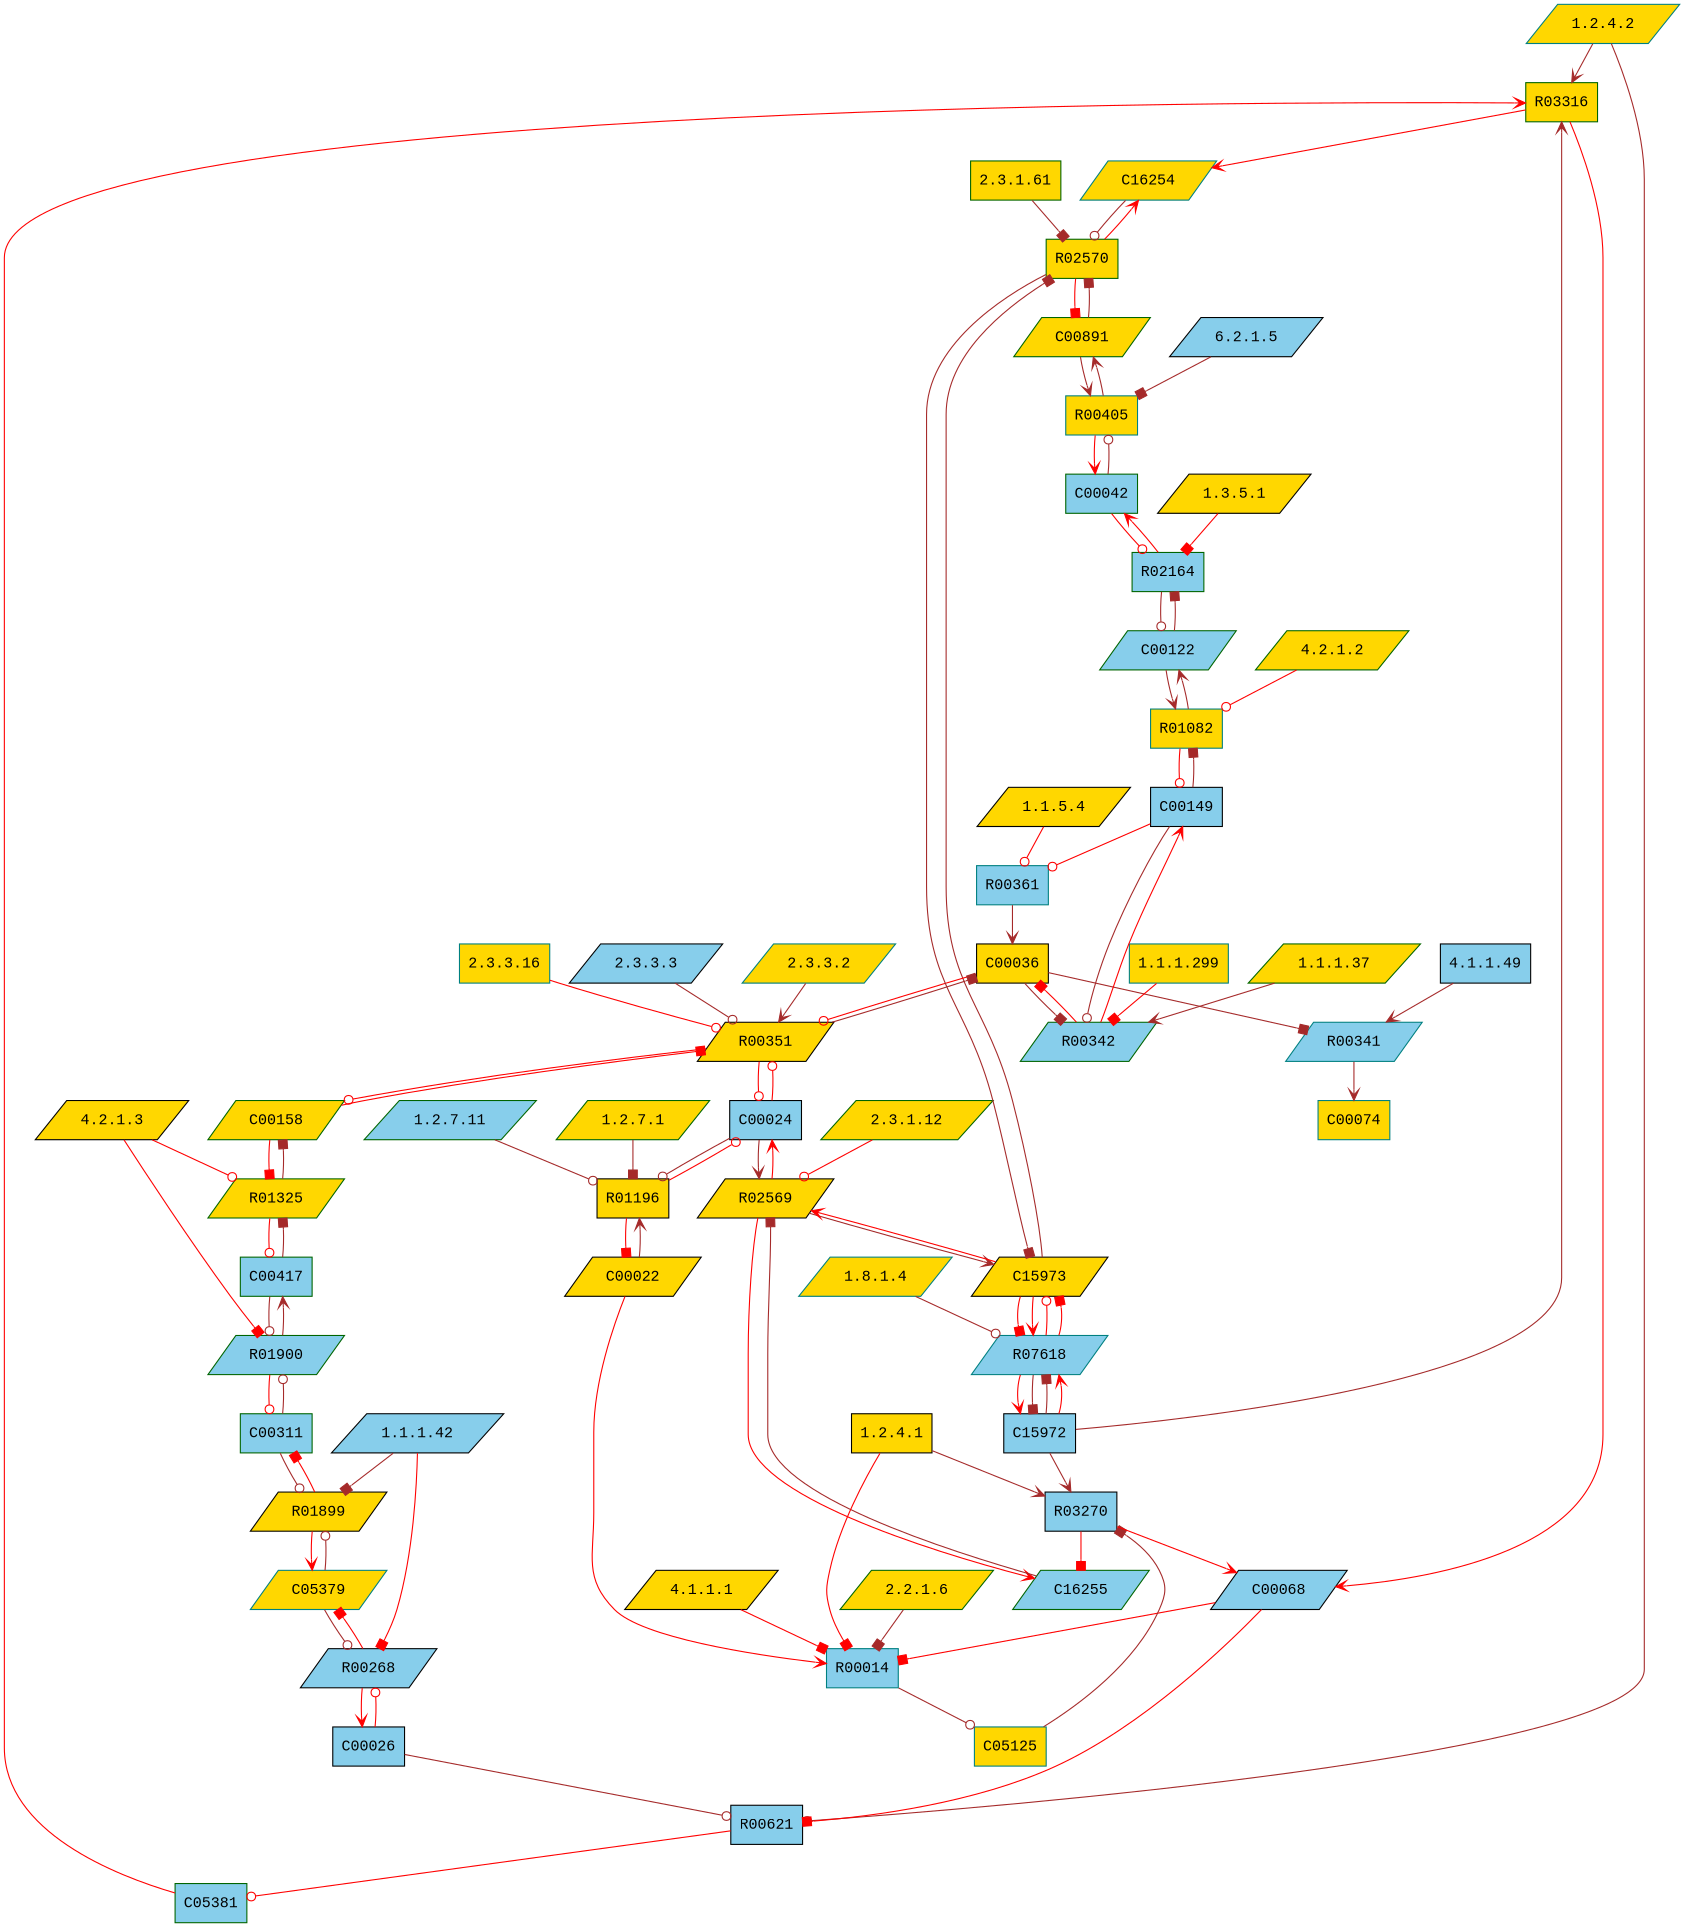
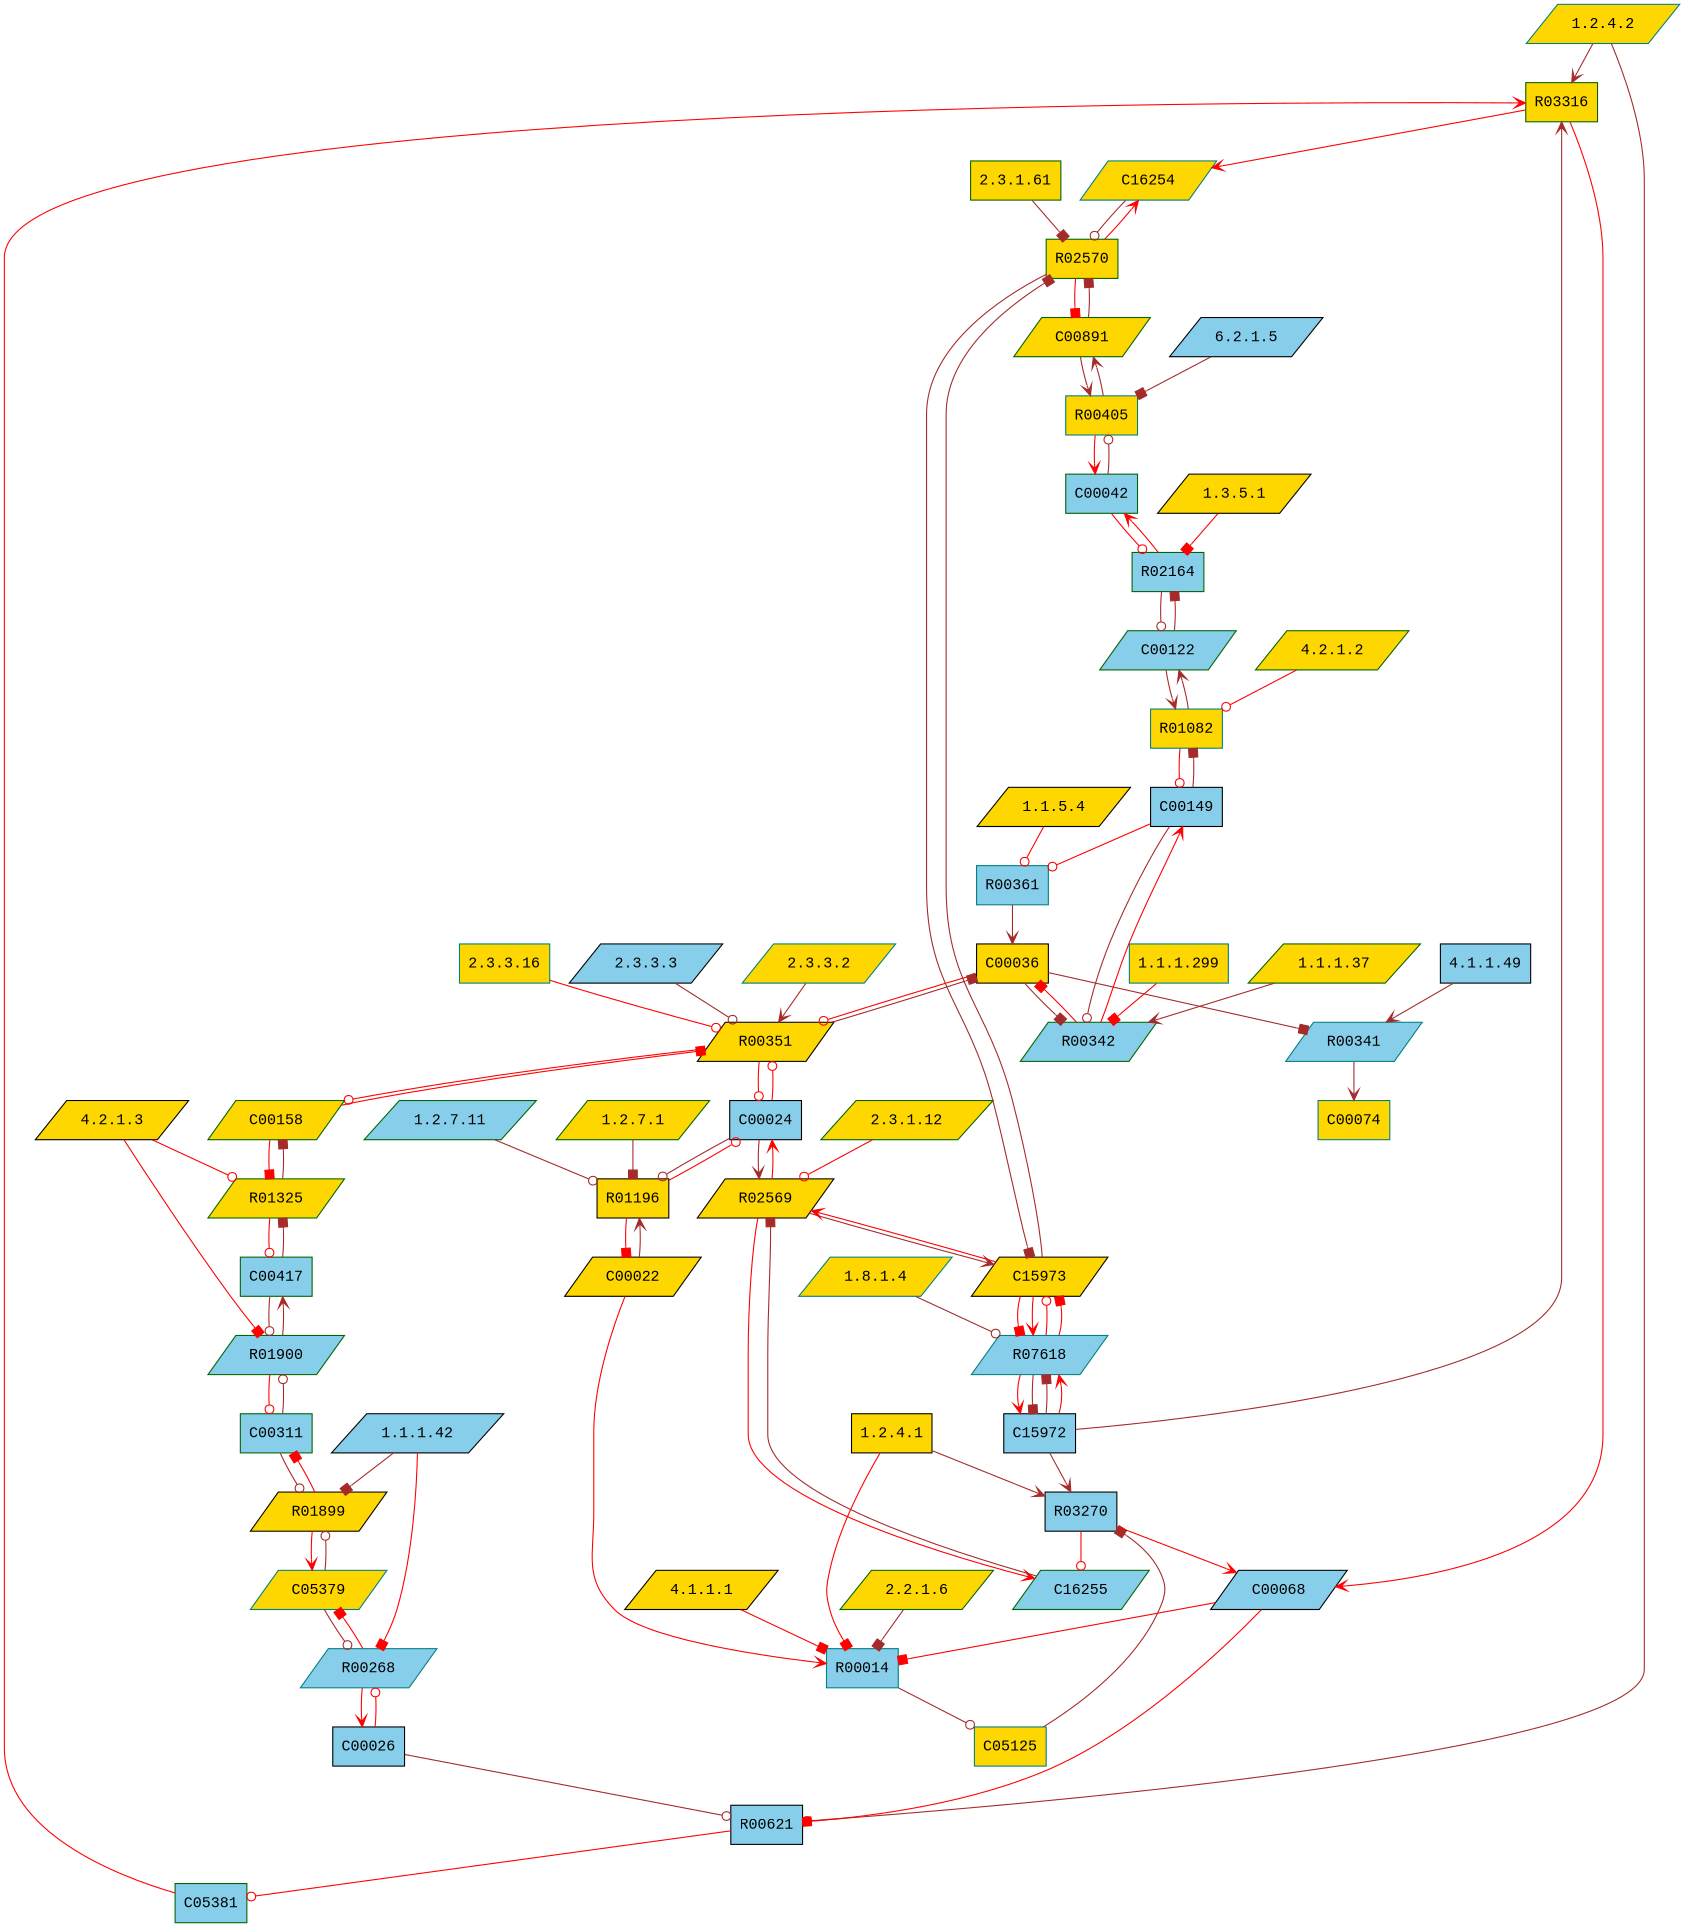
edge "R03270" -> "C16255": arrowhead box -> odot
node "R00268": color black -> teal
